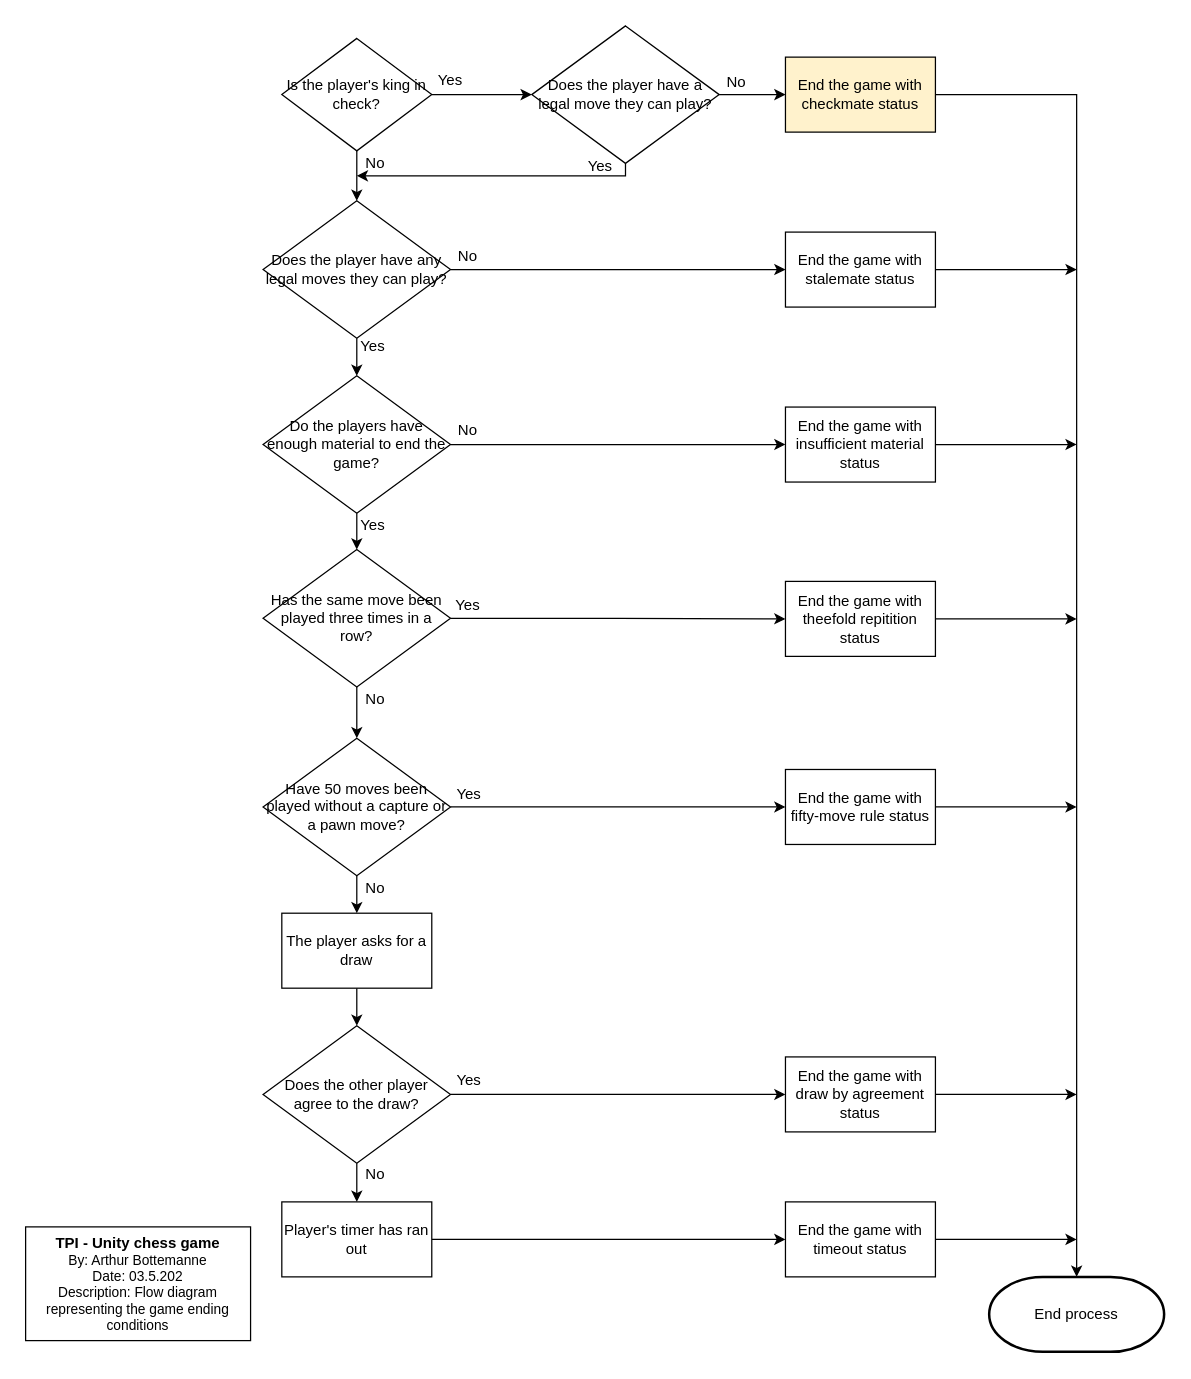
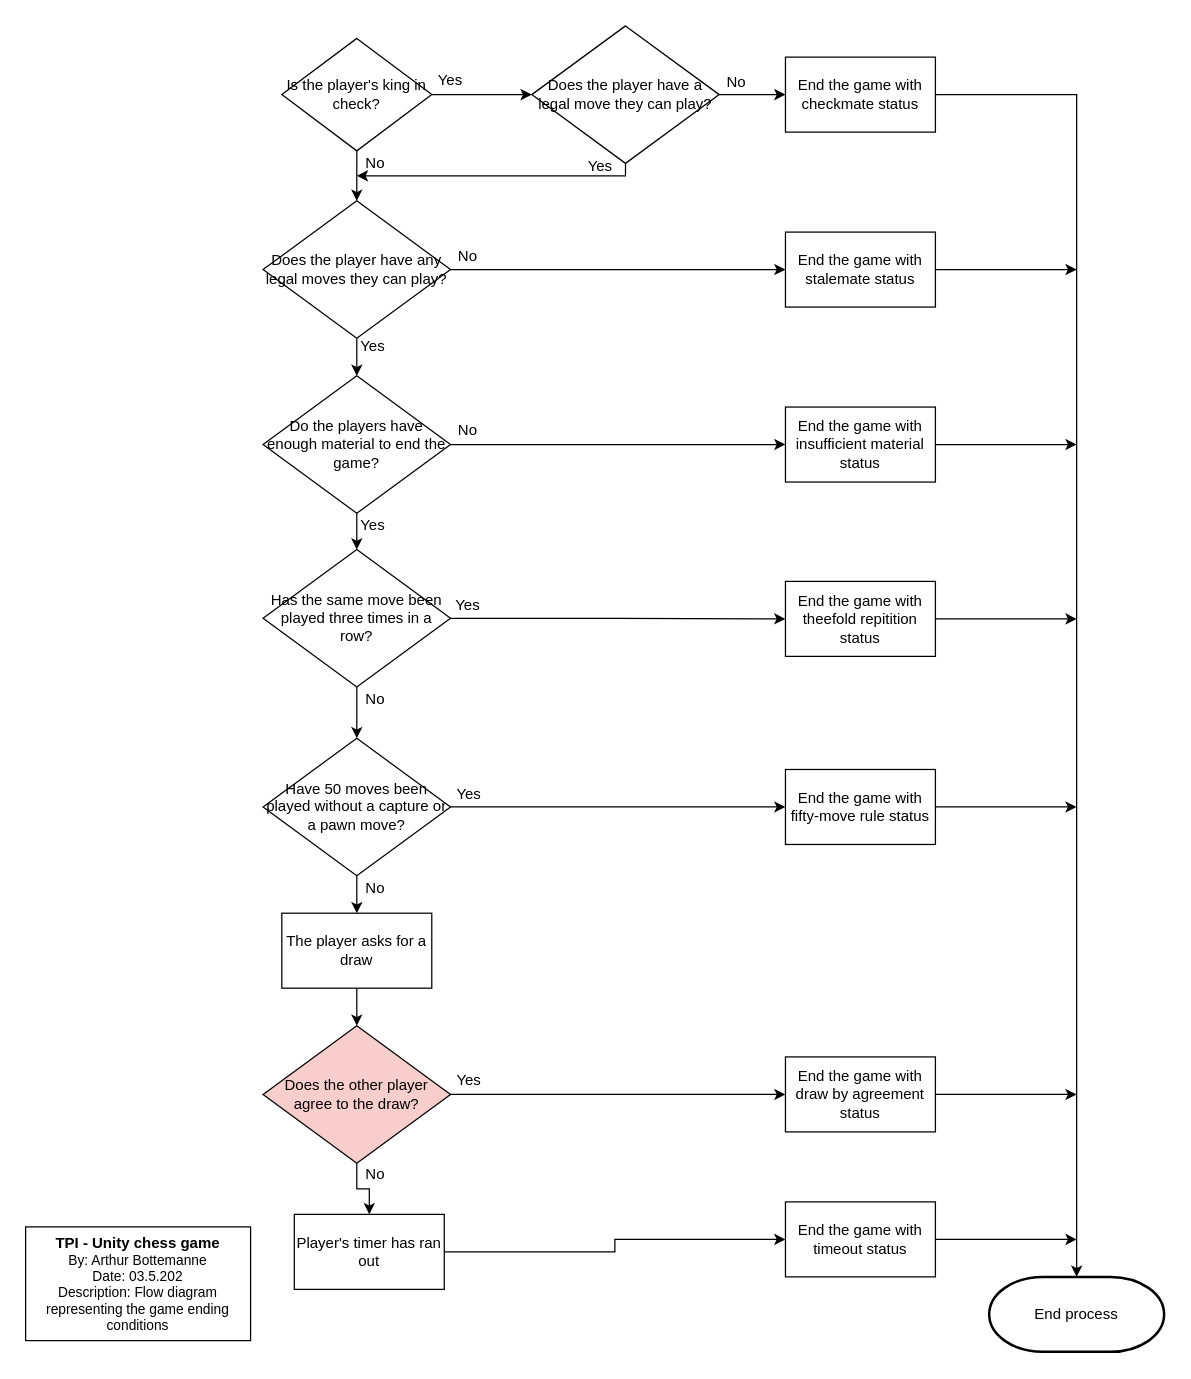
node "End the game with checkmate status": fillcolor #fff2cc -> #ffffff
node "Does the other player agree to the draw?": fillcolor #ffffff -> #f8cecc
node "Player's timer has ran out": moved (357, 1239) -> (369, 1252)
